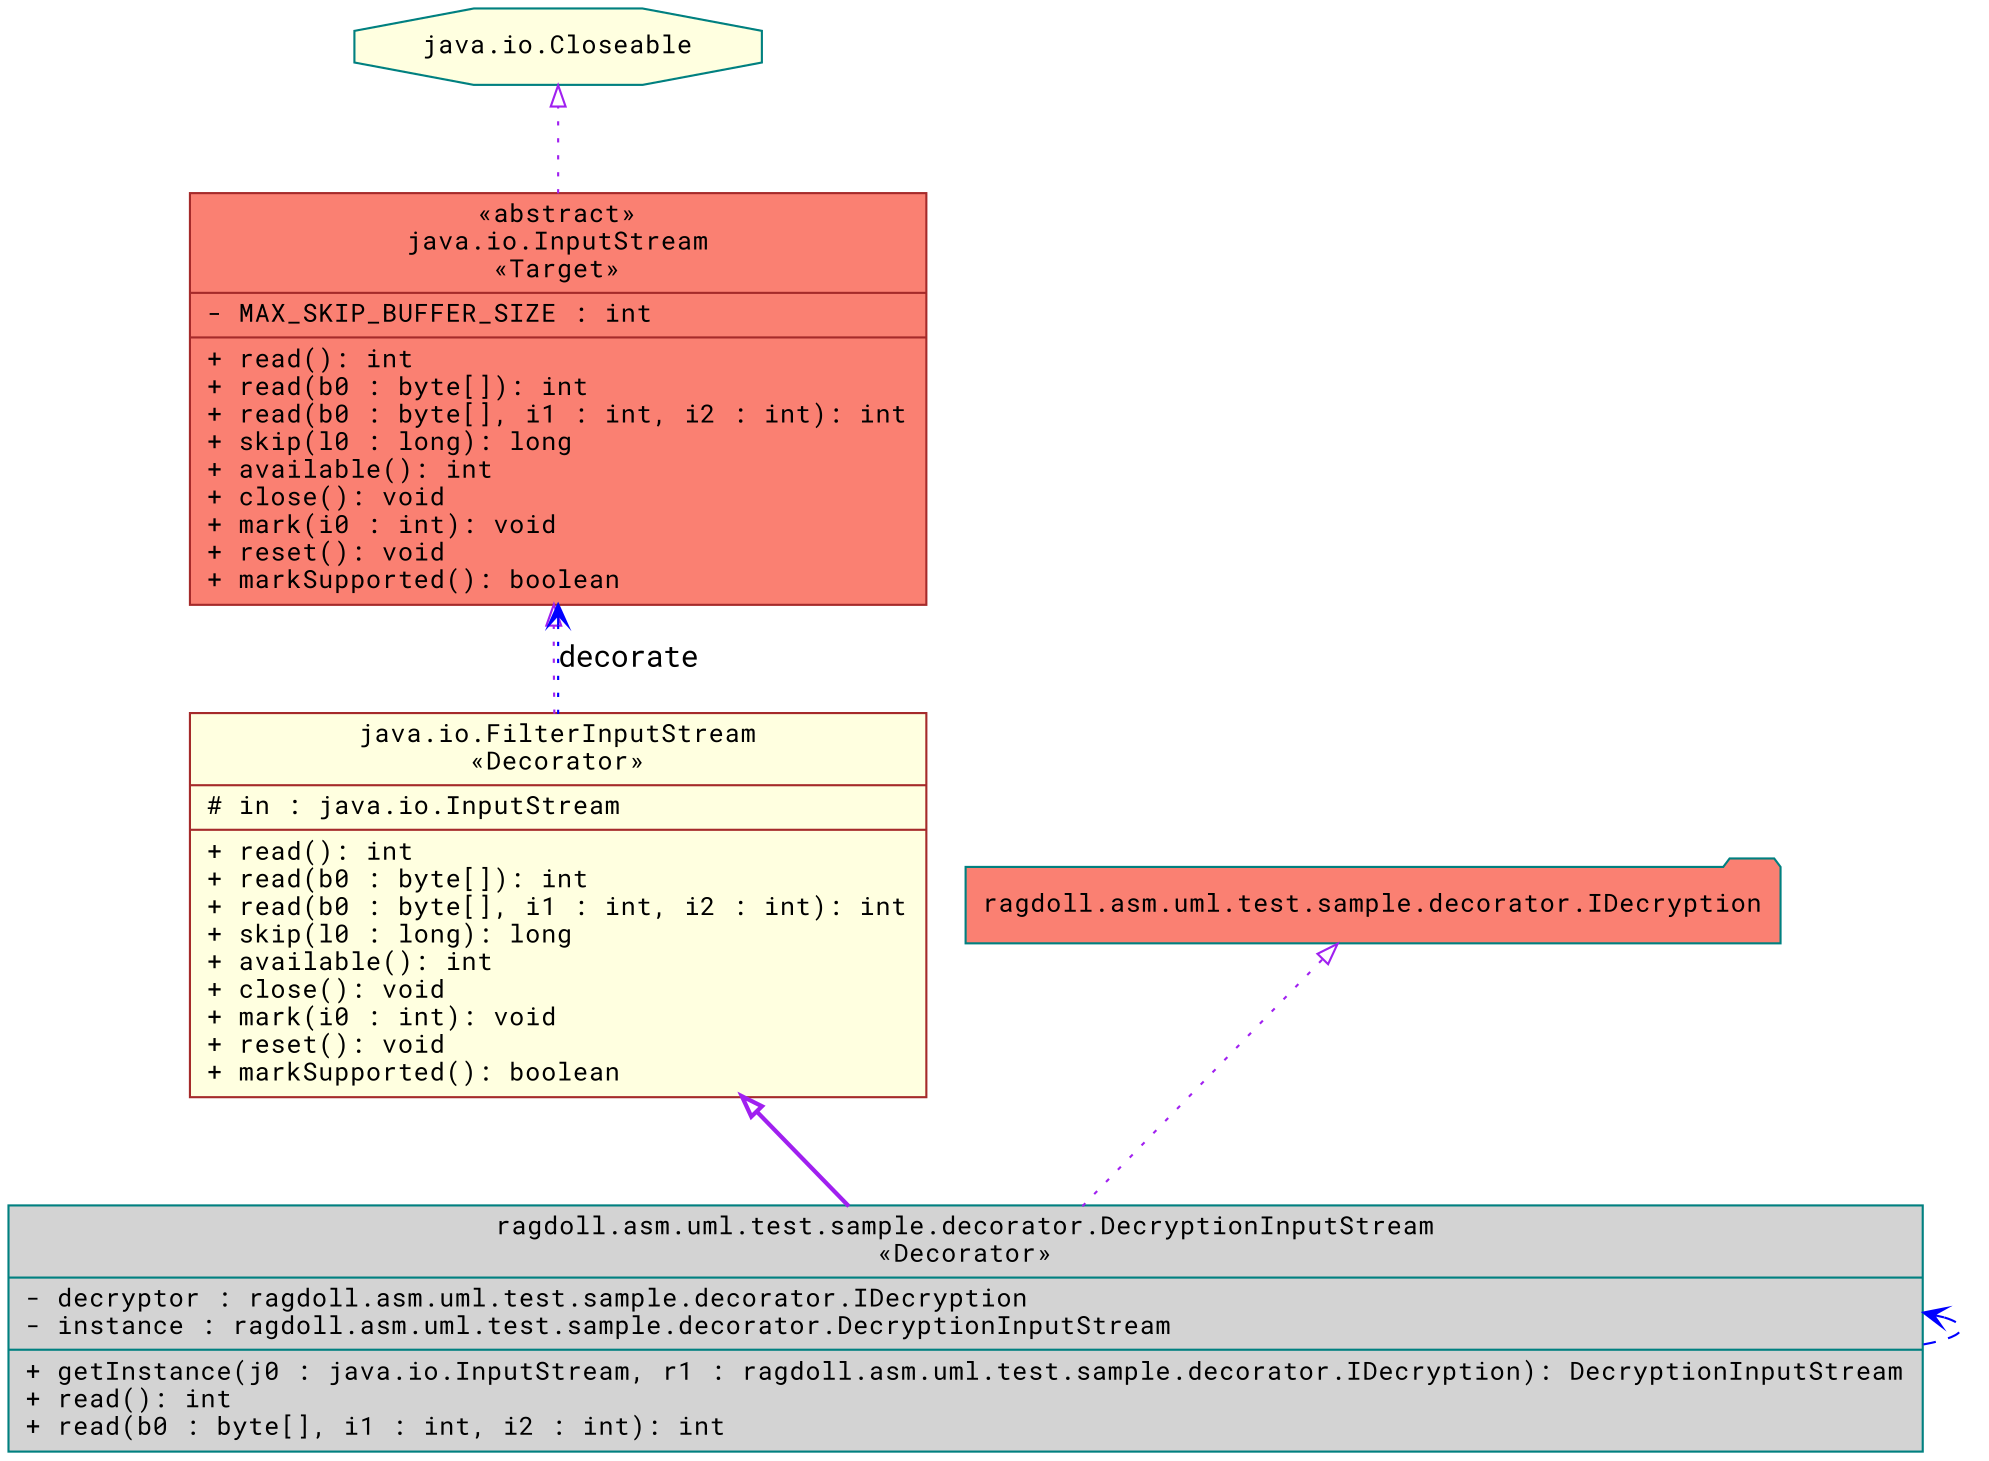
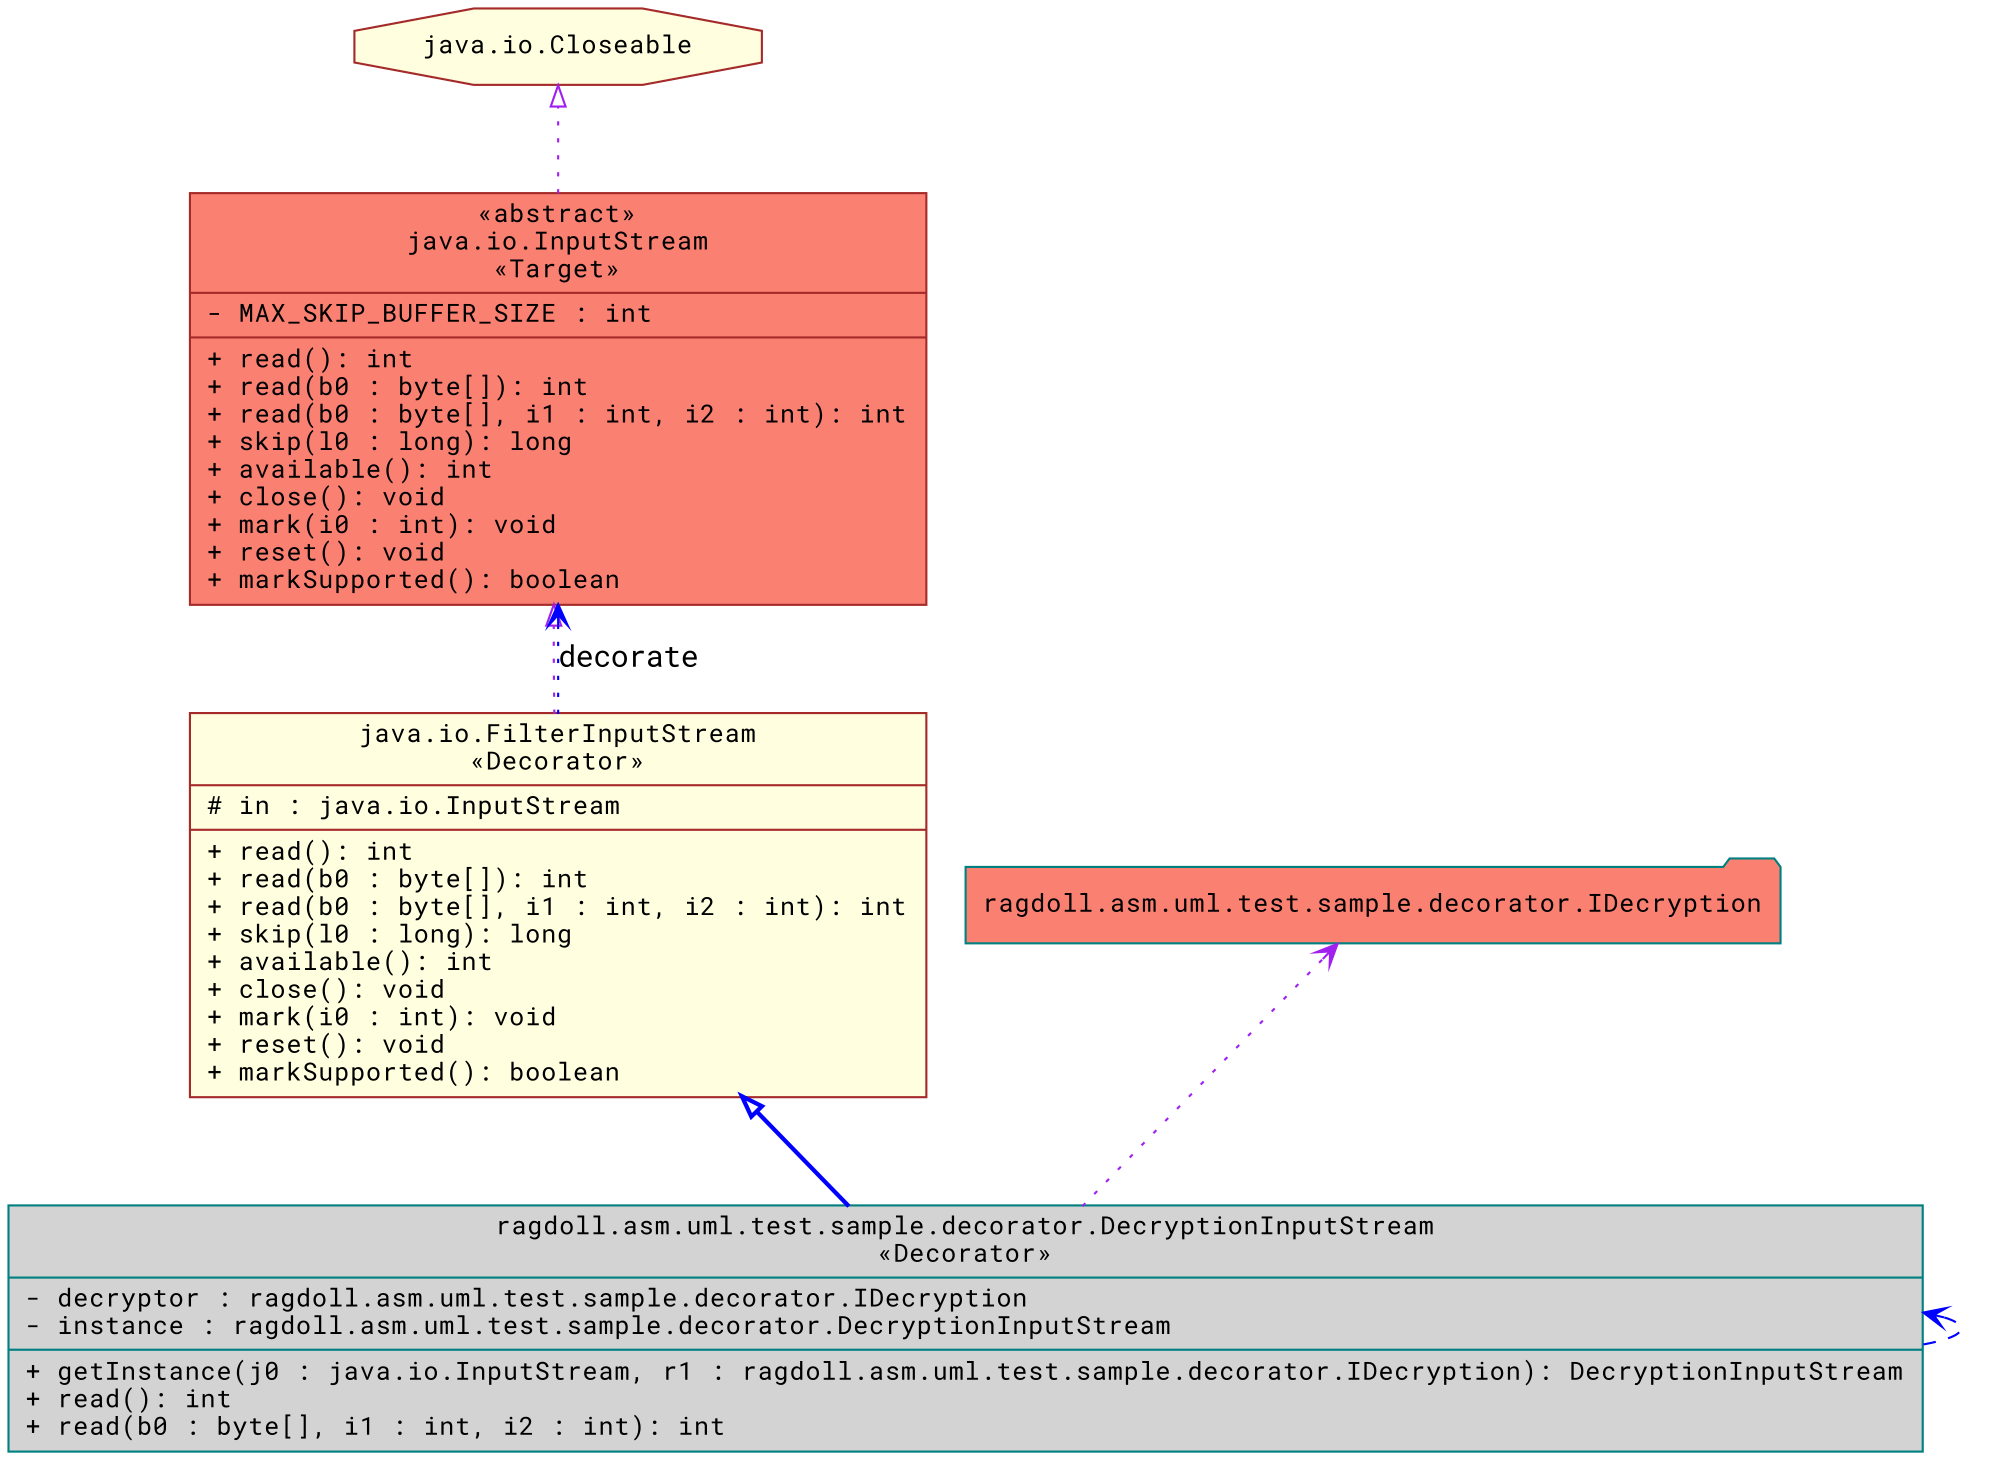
node "java.io.Closeable": color teal -> brown
edge "ragdoll.asm.uml.test.sample.decorator.DecryptionInputStream" -> "ragdoll.asm.uml.test.sample.decorator.IDecryption": arrowhead empty -> vee
edge "ragdoll.asm.uml.test.sample.decorator.DecryptionInputStream" -> "java.io.FilterInputStream": color purple -> blue
